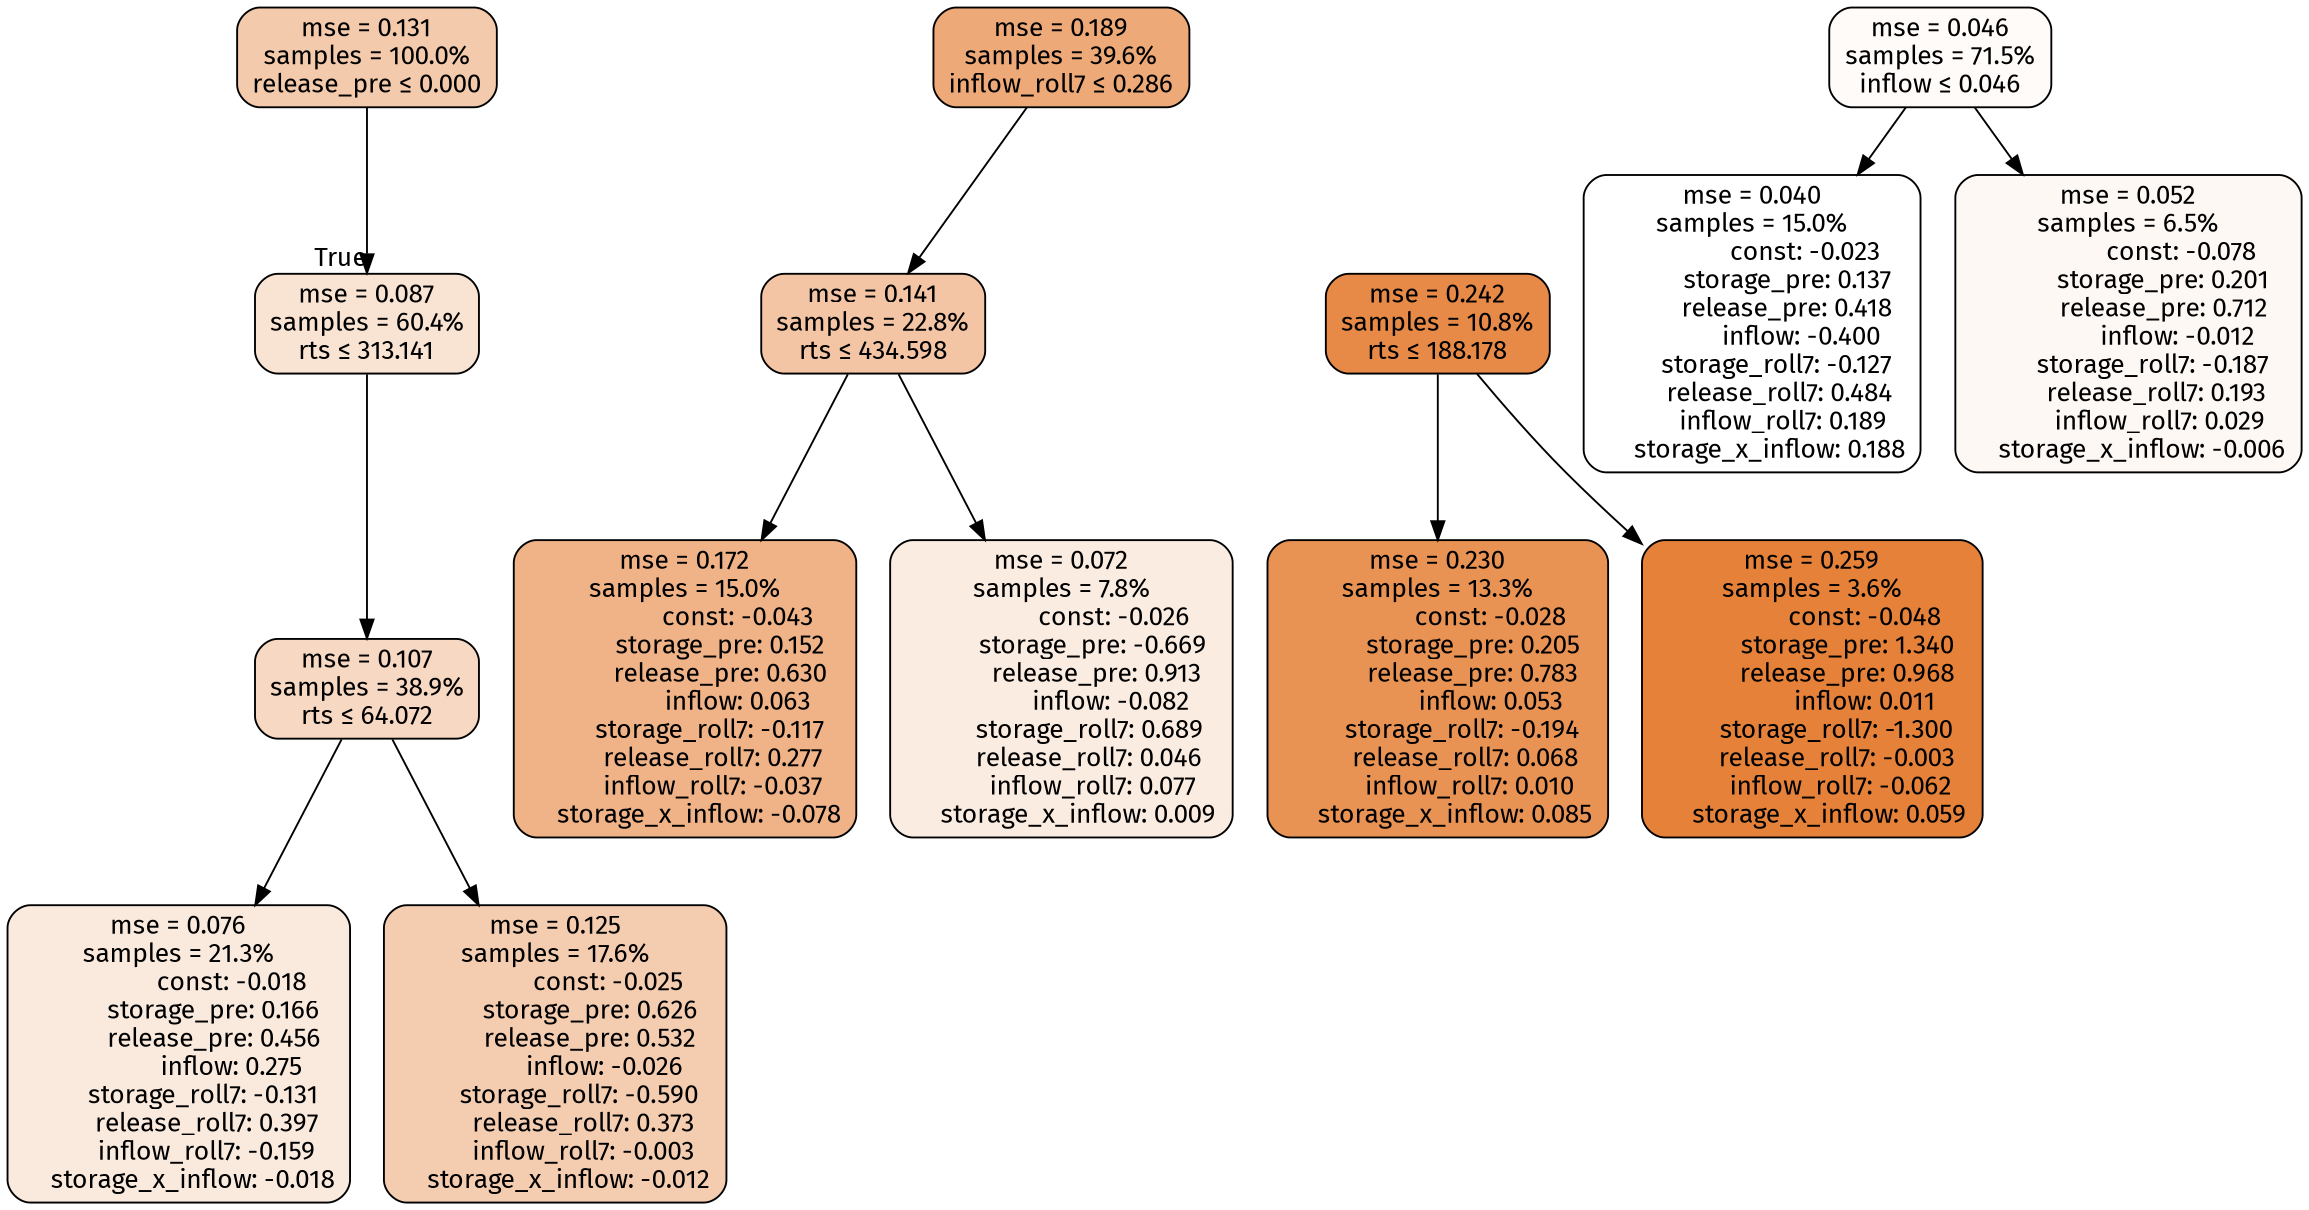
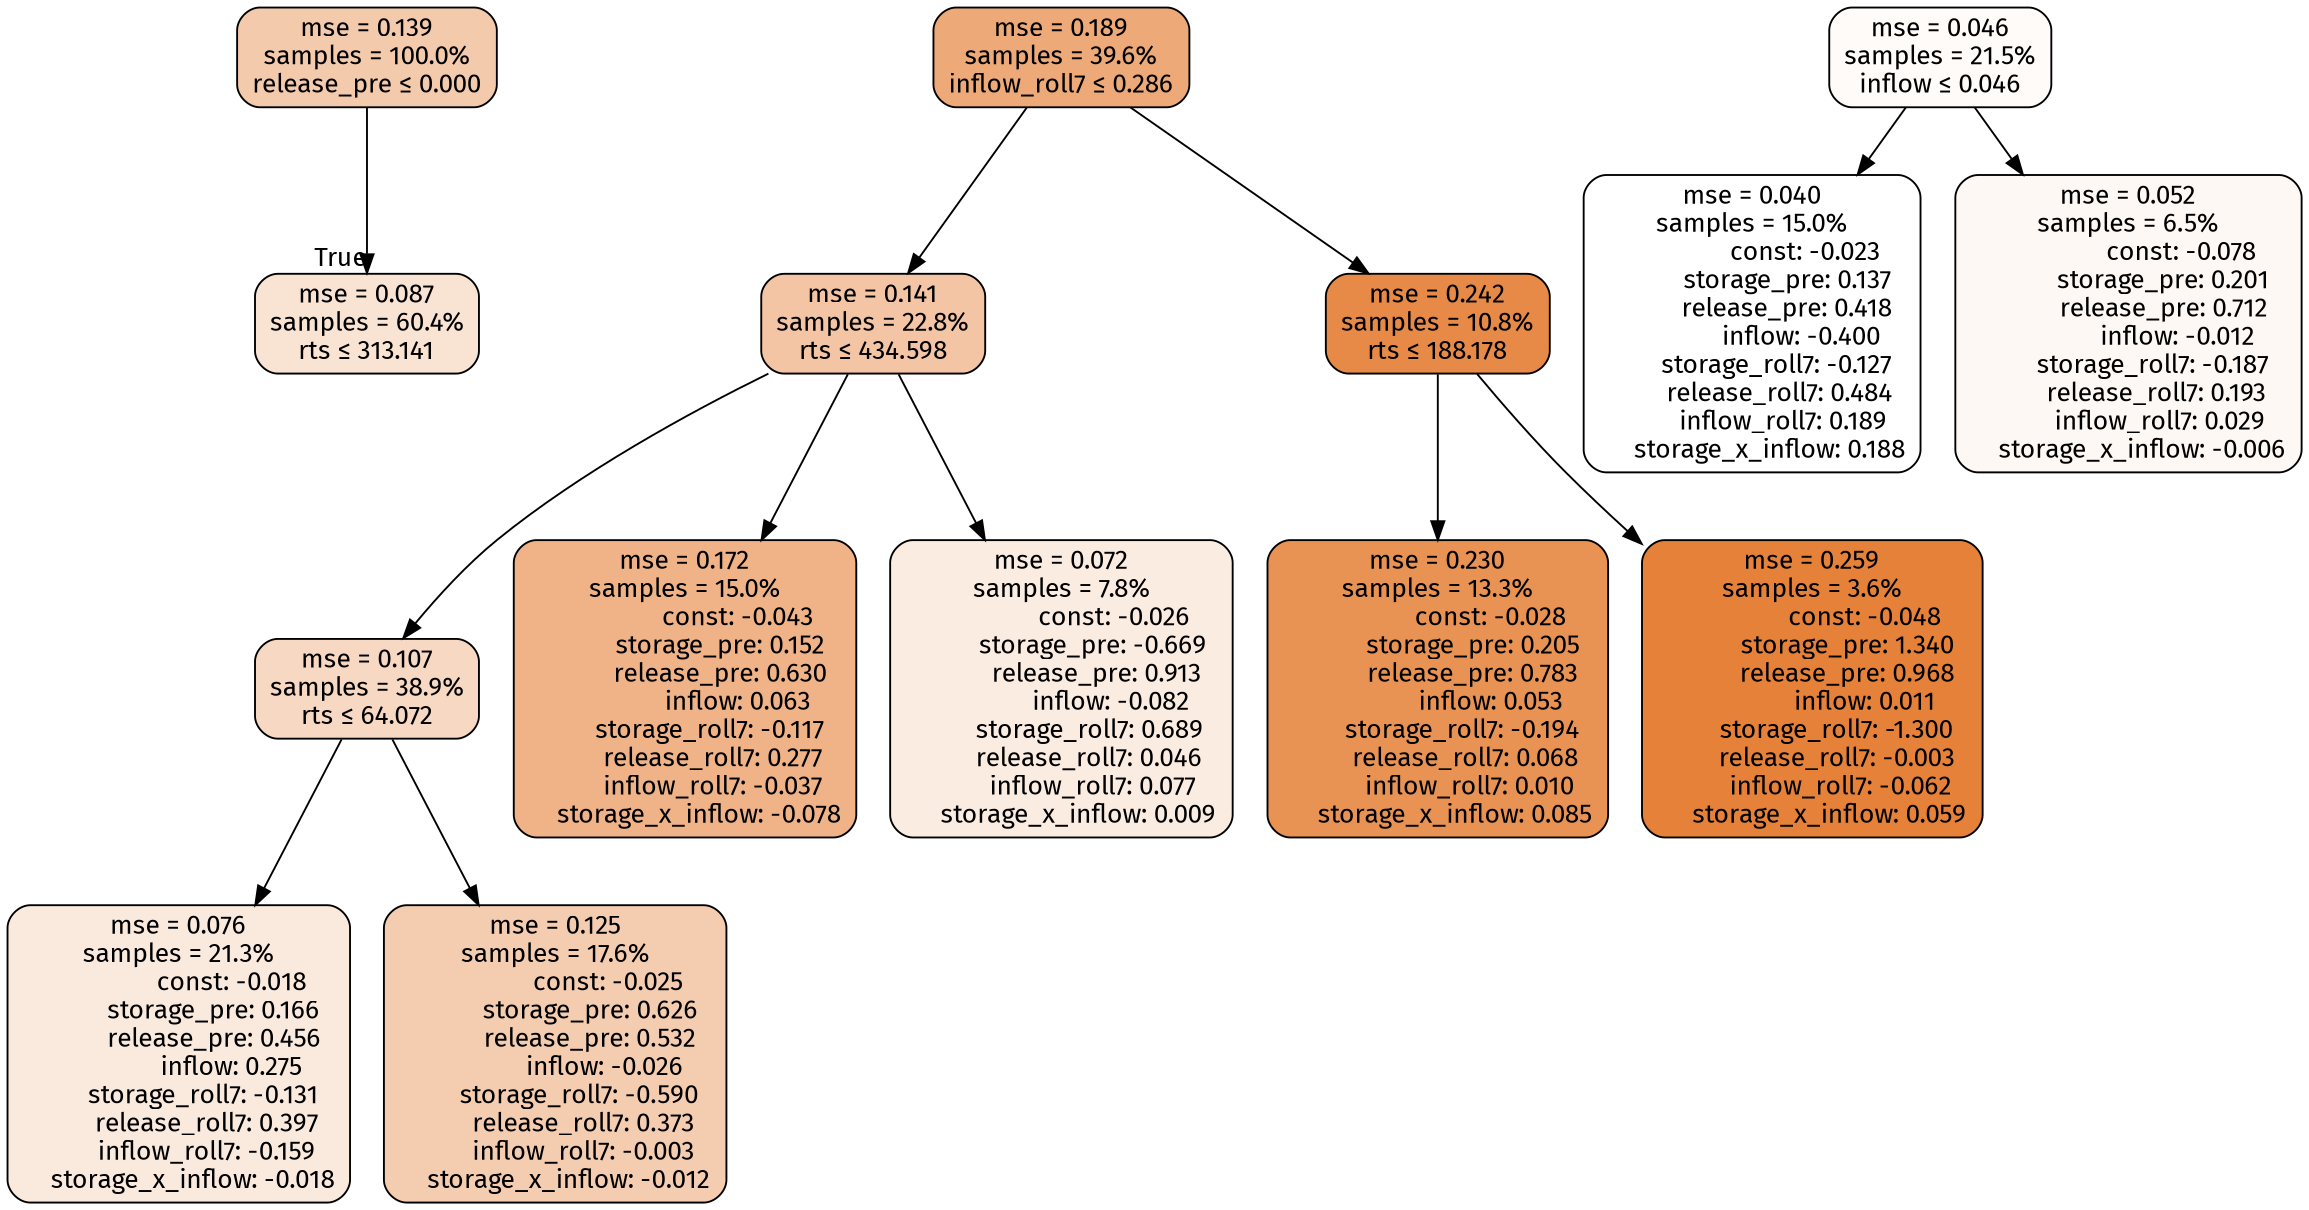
node "mse = 0.131 samples = 100.0% release_pre ≤ 0.000": label "mse = 0.131 samples = 100.0% release_pre ≤ 0.000" -> "mse = 0.139 samples = 100.0% release_pre ≤ 0.000"
node "mse = 0.046 samples = 71.5% inflow ≤ 0.046": label "mse = 0.046 samples = 71.5% inflow ≤ 0.046" -> "mse = 0.046 samples = 21.5% inflow ≤ 0.046"
edge "mse = 0.189 samples = 39.6% inflow_roll7 ≤ 0.286" -> "mse = 0.242 samples = 10.8% rts ≤ 188.178": added
edge "mse = 0.087 samples = 60.4% rts ≤ 313.141" -> "mse = 0.107 samples = 38.9% rts ≤ 64.072": now "mse = 0.141 samples = 22.8% rts ≤ 434.598" -> "mse = 0.107 samples = 38.9% rts ≤ 64.072"
